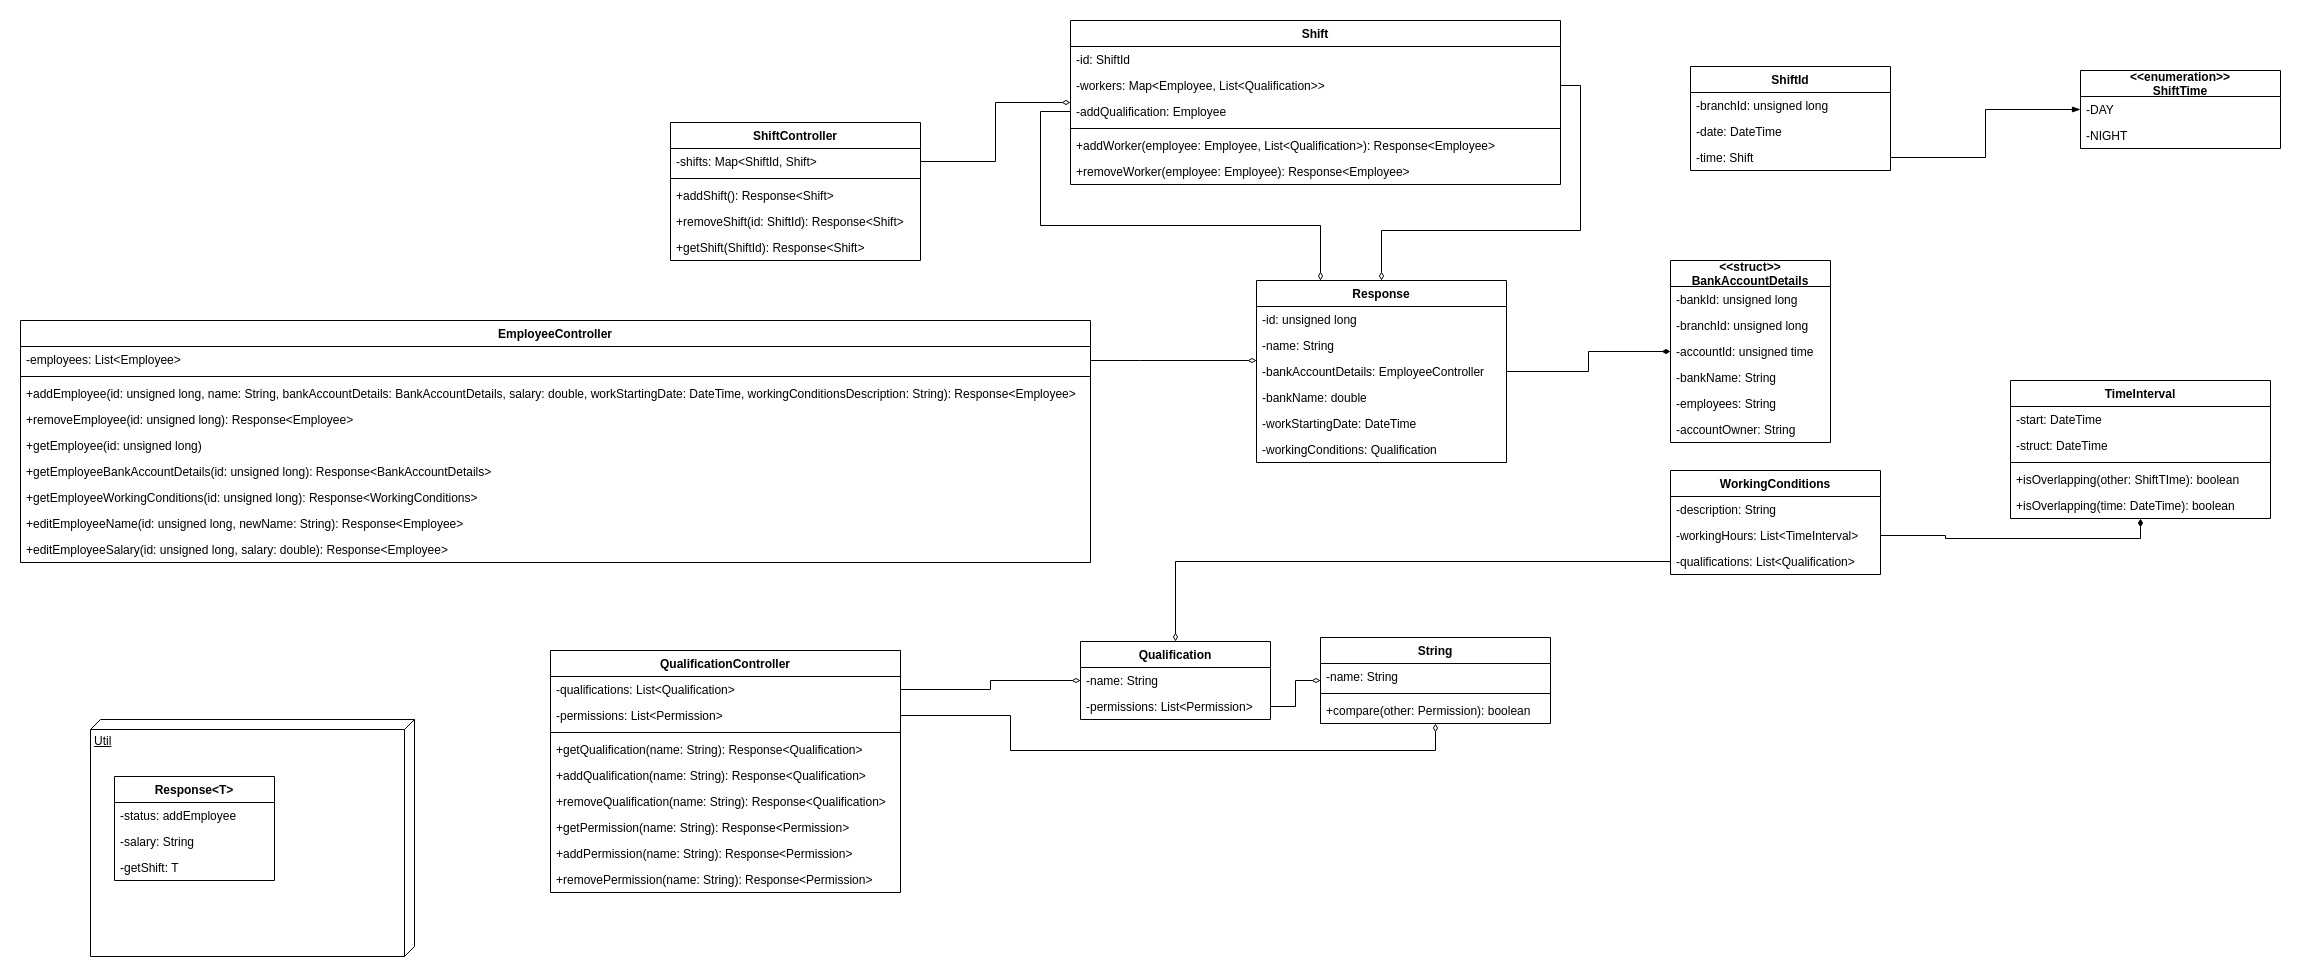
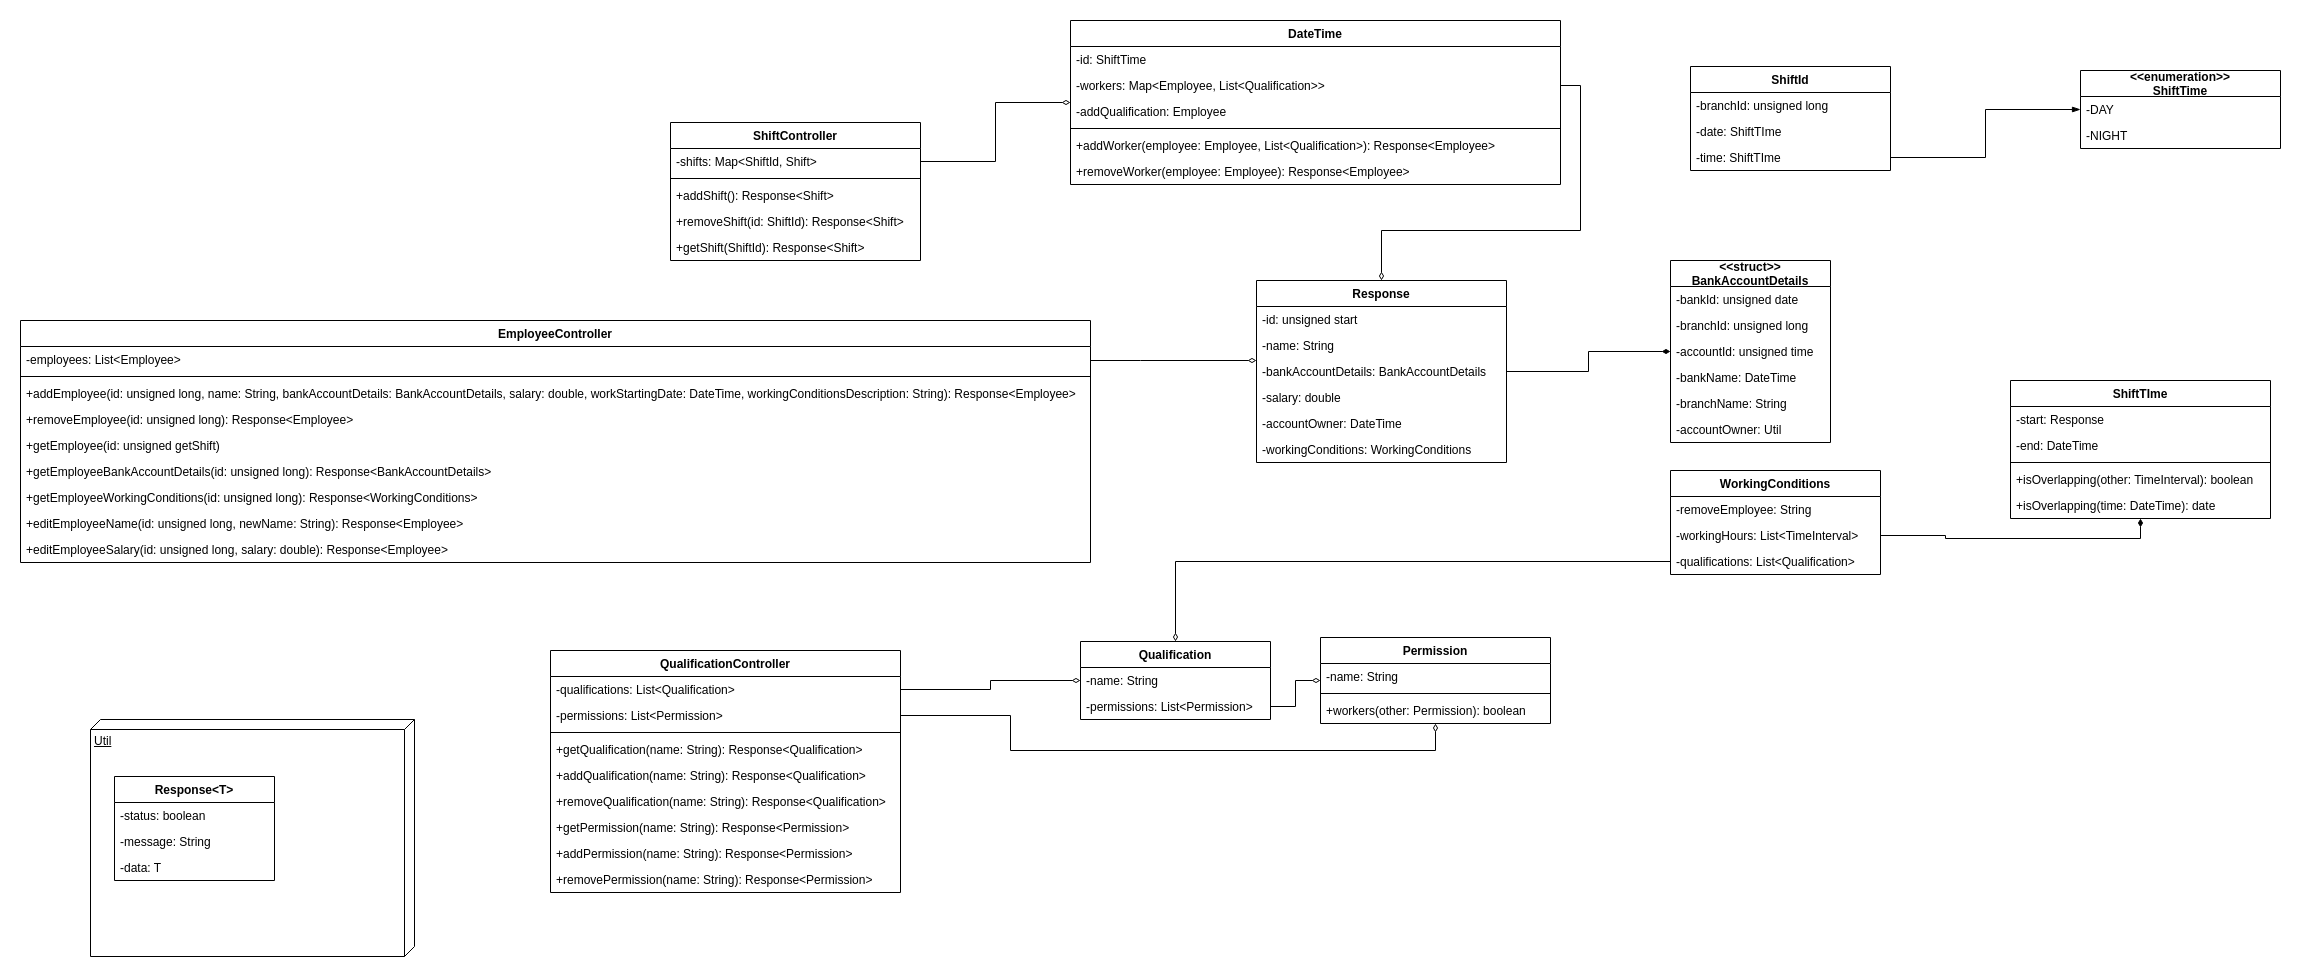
node "Shift": label "Shift" -> "DateTime"
node "-id: ShiftId": label "-id: ShiftId" -> "-id: ShiftTime"
node "-date: DateTime": label "-date: DateTime" -> "-date: ShiftTIme"
node "-time: Shift": label "-time: Shift" -> "-time: ShiftTIme"
edge "-addQualification: Employee" -> "Response": removed
node "-bankId: unsigned long": label "-bankId: unsigned long" -> "-bankId: unsigned date"
node "-id: unsigned long": label "-id: unsigned long" -> "-id: unsigned start"
node "-bankAccountDetails: EmployeeController": label "-bankAccountDetails: EmployeeController" -> "-bankAccountDetails: BankAccountDetails"
node "-bankName: String": label "-bankName: String" -> "-bankName: DateTime"
node "TimeInterval": label "TimeInterval" -> "ShiftTIme"
node "-bankName: double": label "-bankName: double" -> "-salary: double"
node "-employees: String": label "-employees: String" -> "-branchName: String"
node "-start: DateTime": label "-start: DateTime" -> "-start: Response"
node "-workStartingDate: DateTime": label "-workStartingDate: DateTime" -> "-accountOwner: DateTime"
node "-accountOwner: String": label "-accountOwner: String" -> "-accountOwner: Util"
node "+getEmployee(id: unsigned long)": label "+getEmployee(id: unsigned long)" -> "+getEmployee(id: unsigned getShift)"
node "-struct: DateTime": label "-struct: DateTime" -> "-end: DateTime"
node "-workingConditions: Qualification": label "-workingConditions: Qualification" -> "-workingConditions: WorkingConditions"
node "+isOverlapping(other: ShiftTIme): boolean": label "+isOverlapping(other: ShiftTIme): boolean" -> "+isOverlapping(other: TimeInterval): boolean"
node "+isOverlapping(time: DateTime): boolean": label "+isOverlapping(time: DateTime): boolean" -> "+isOverlapping(time: DateTime): date"
node "-description: String": label "-description: String" -> "-removeEmployee: String"
node "String": label "String" -> "Permission"
node "+compare(other: Permission): boolean": label "+compare(other: Permission): boolean" -> "+workers(other: Permission): boolean"
node "-status: addEmployee": label "-status: addEmployee" -> "-status: boolean"
node "-salary: String": label "-salary: String" -> "-message: String"
node "-getShift: T": label "-getShift: T" -> "-data: T"
